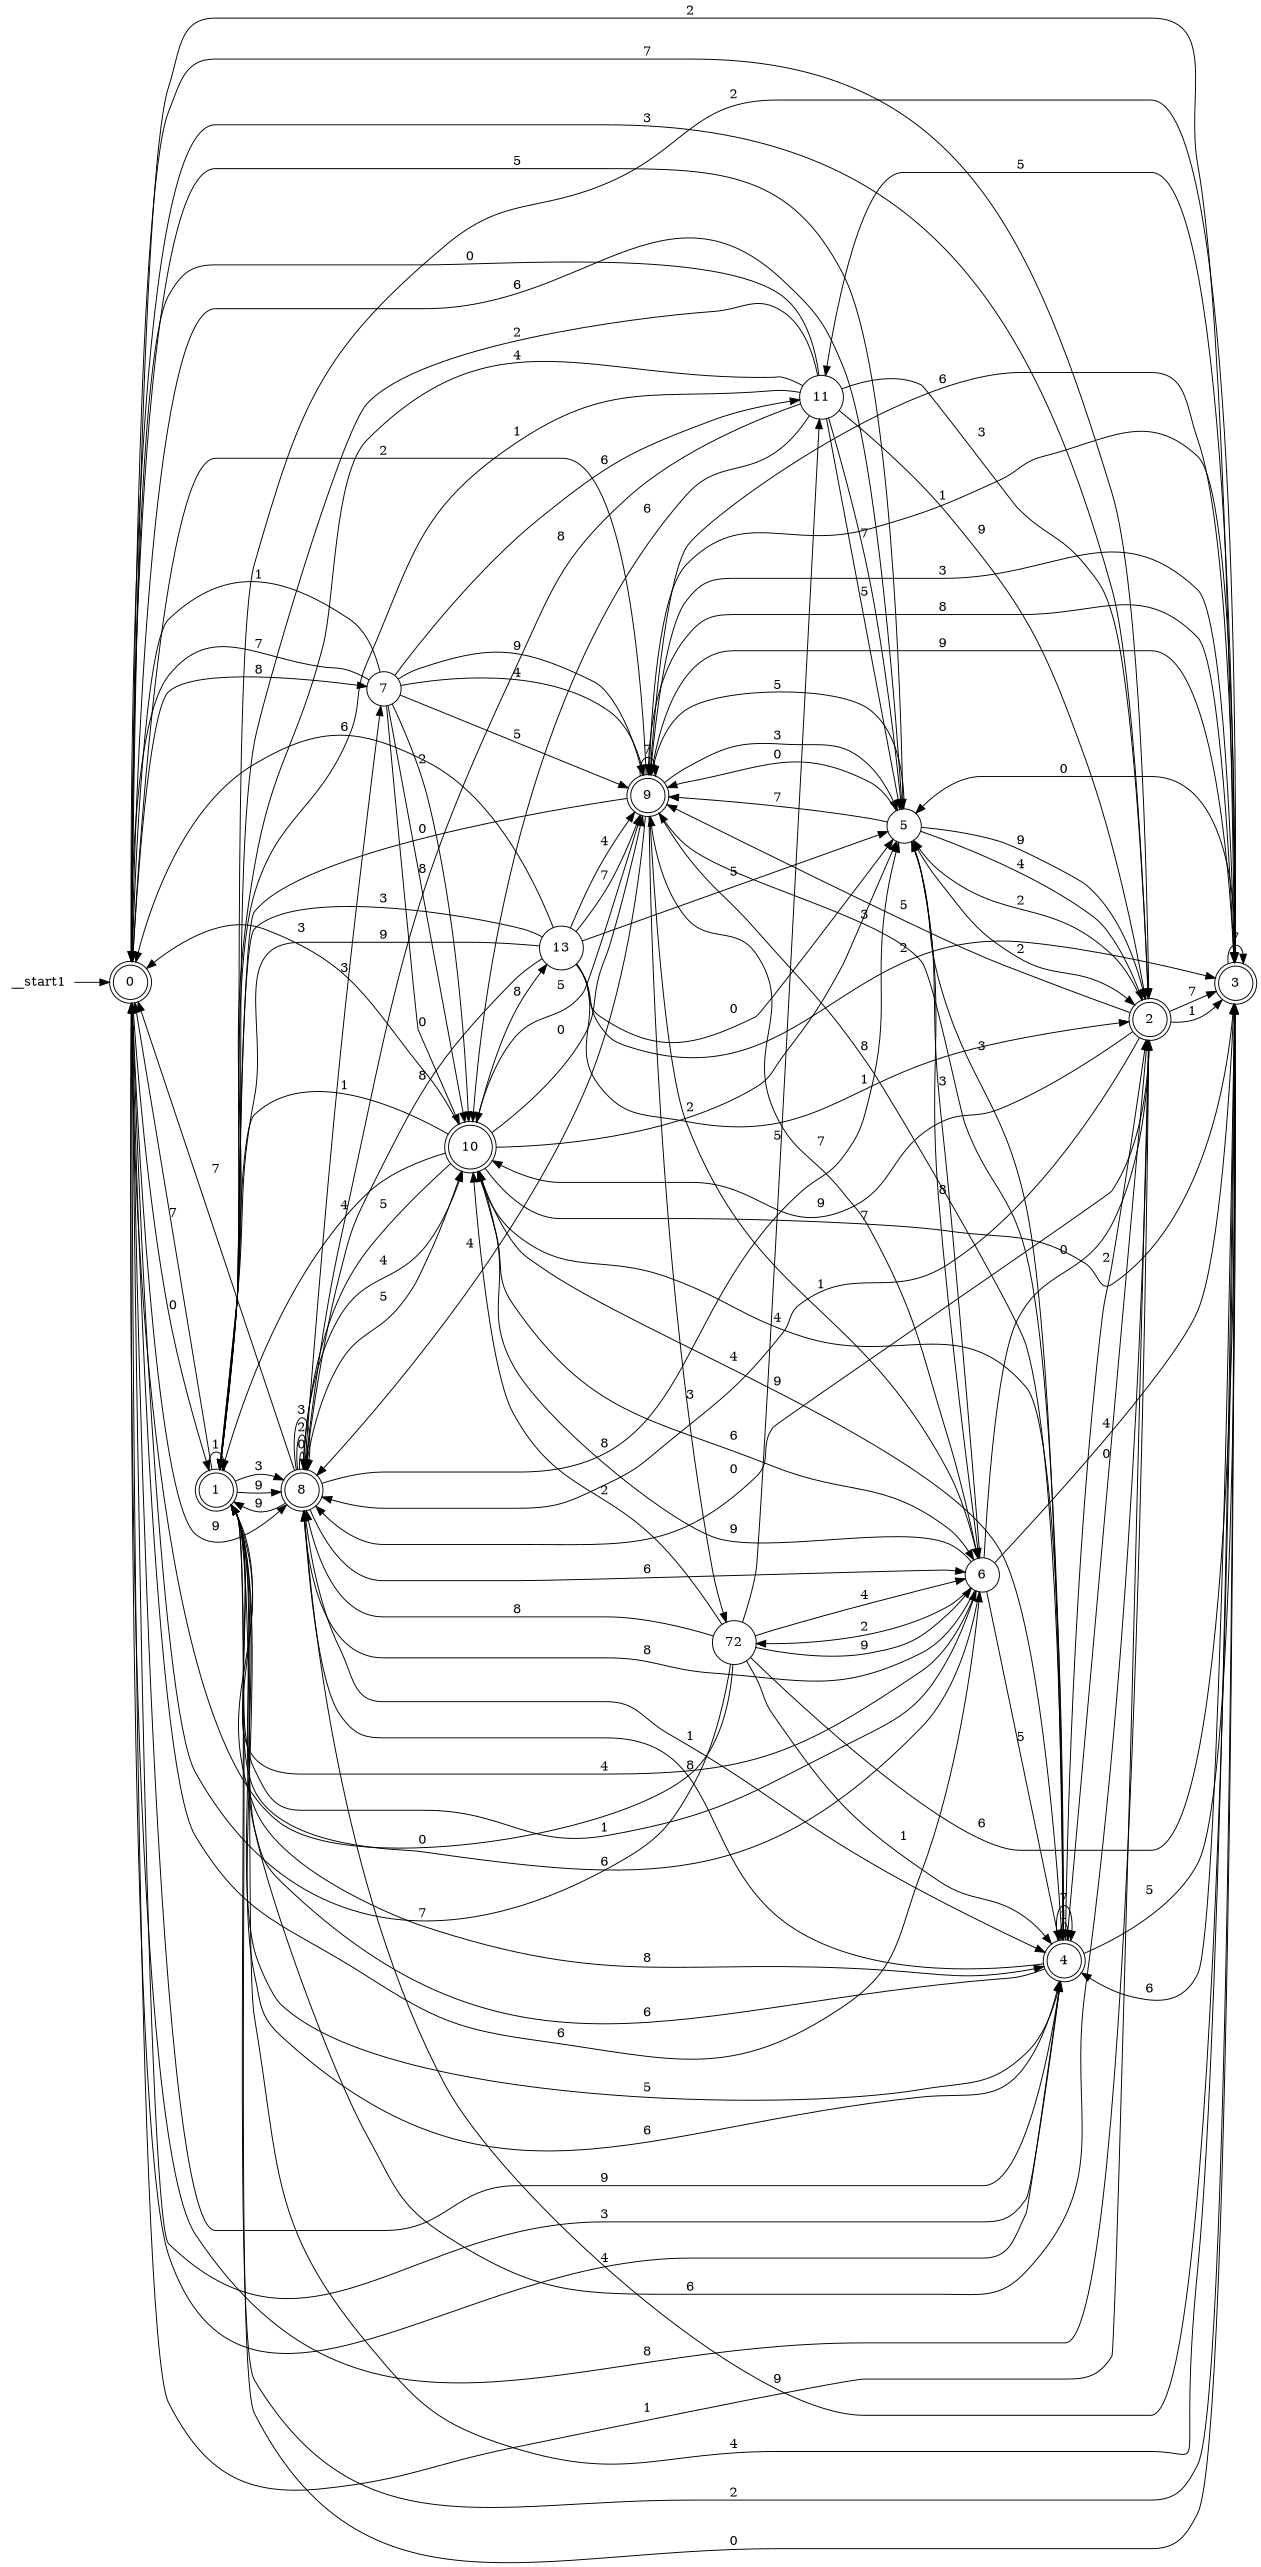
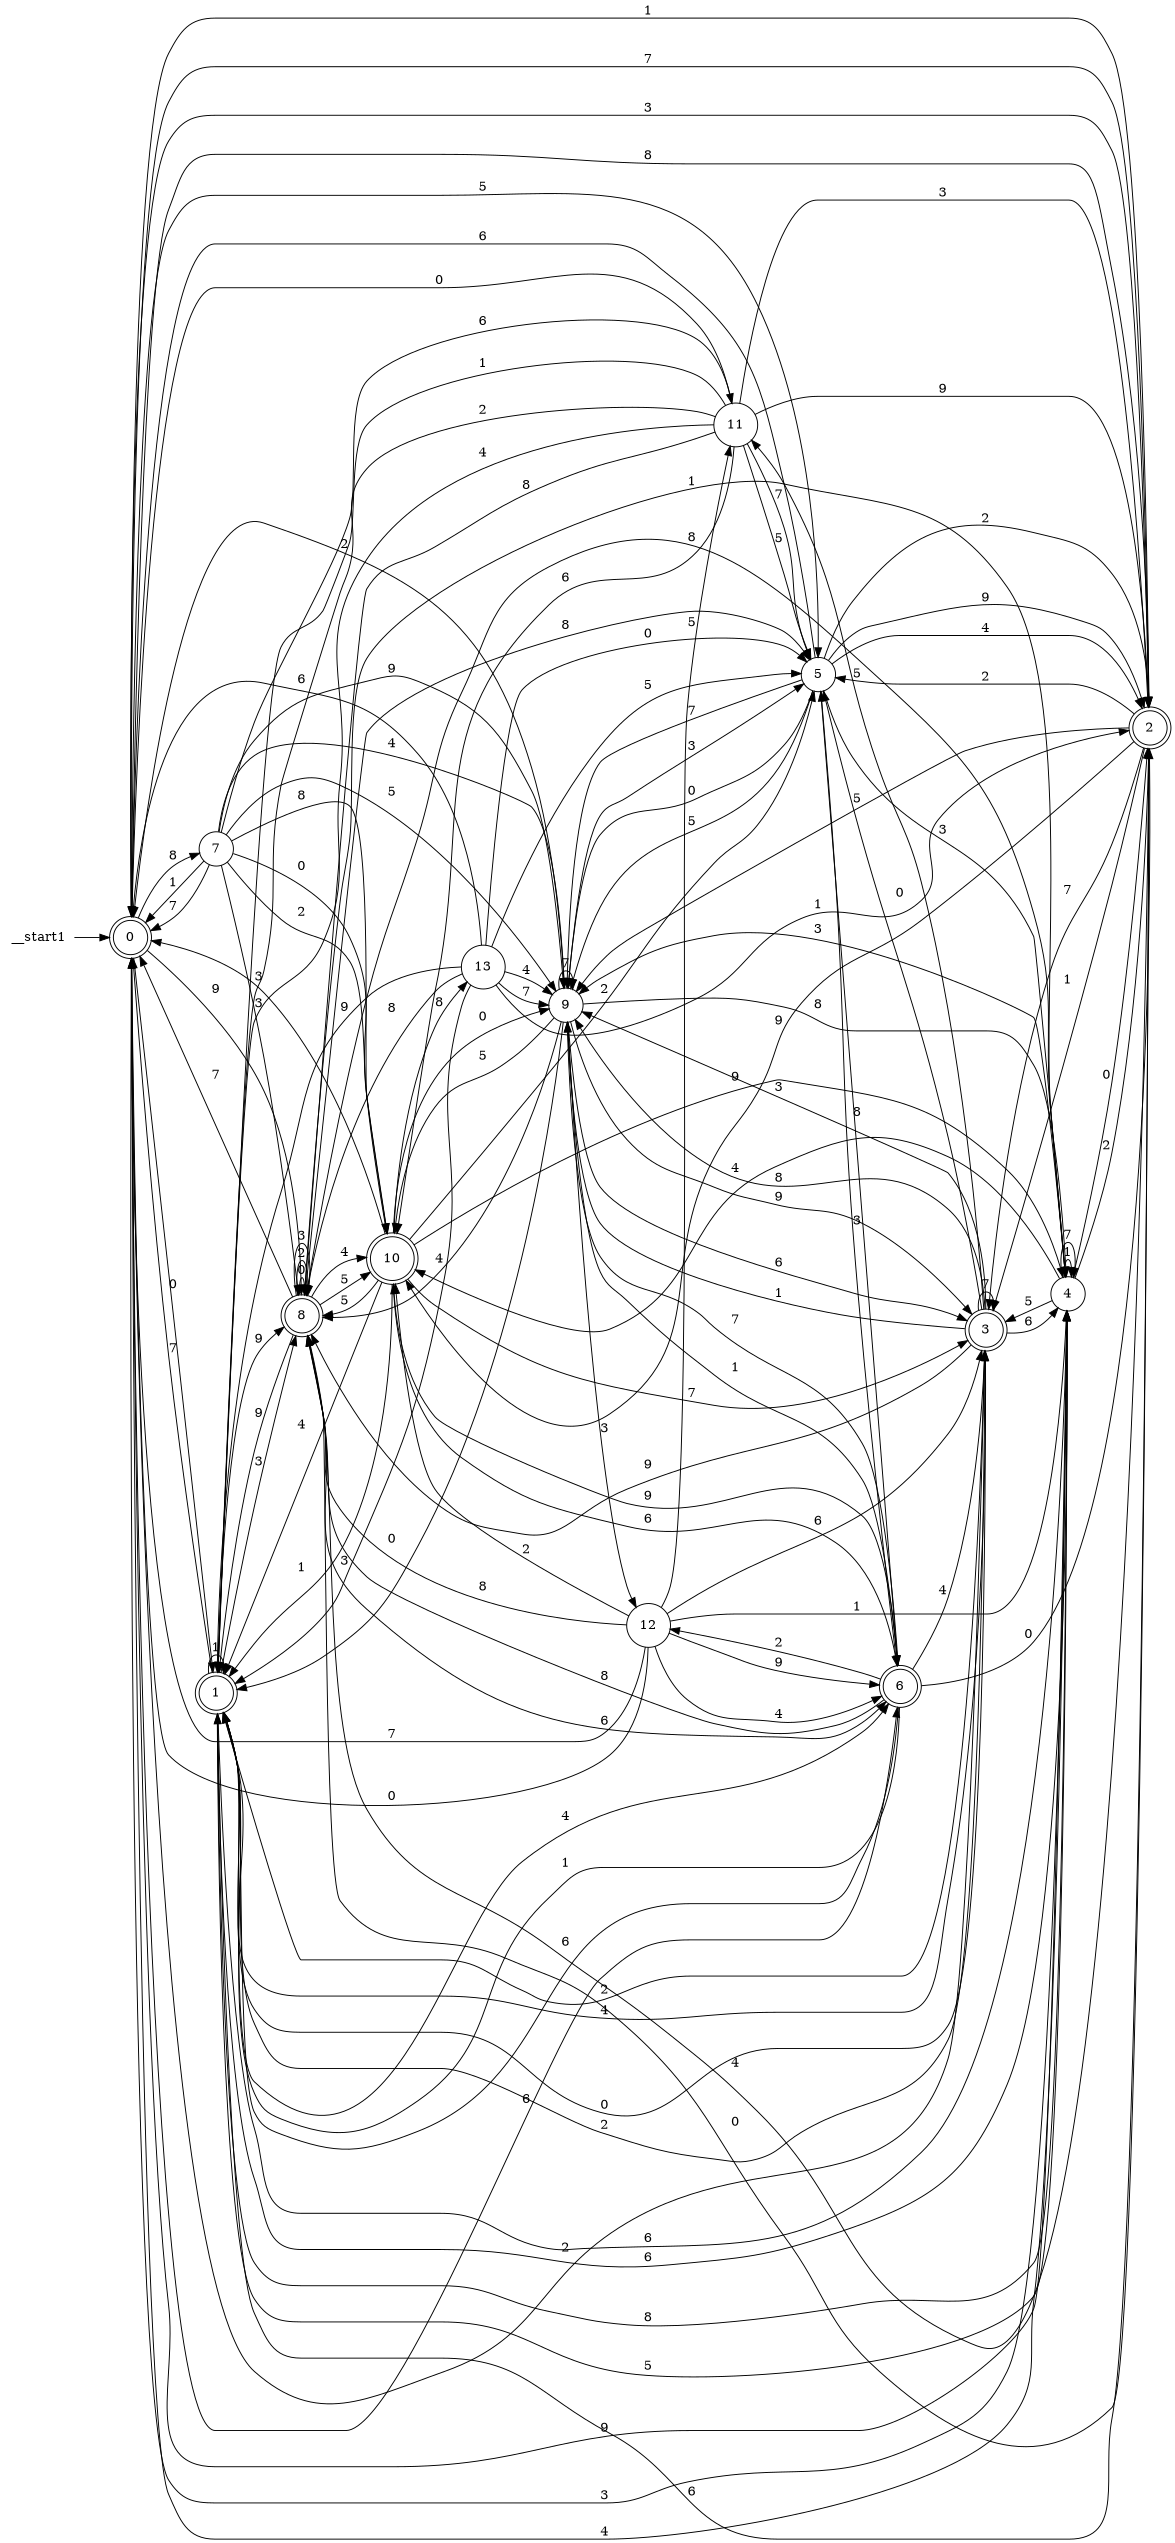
node "9": shape doublecircle -> circle
edge "13" -> "3": removed, label "2"
edge "8" -> "7": reversed
node "6": shape circle -> doublecircle
node "72": label "72" -> "12"
edge "6" -> "4": removed, label "5"
node "4": shape doublecircle -> circle
